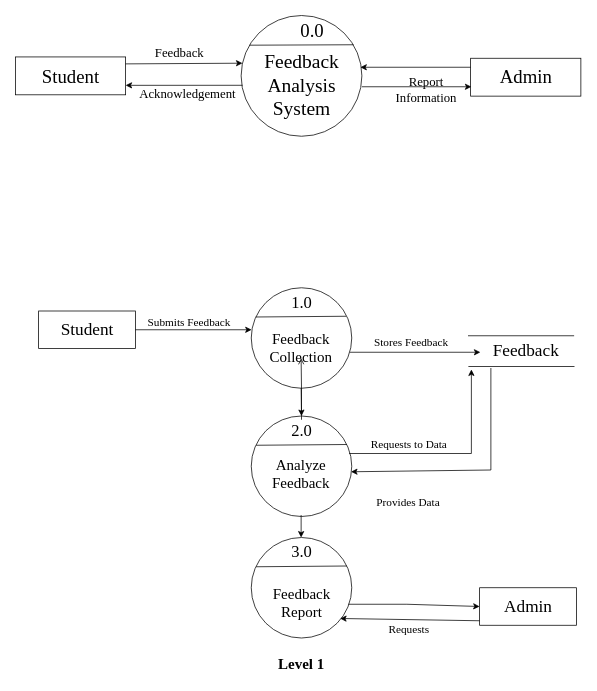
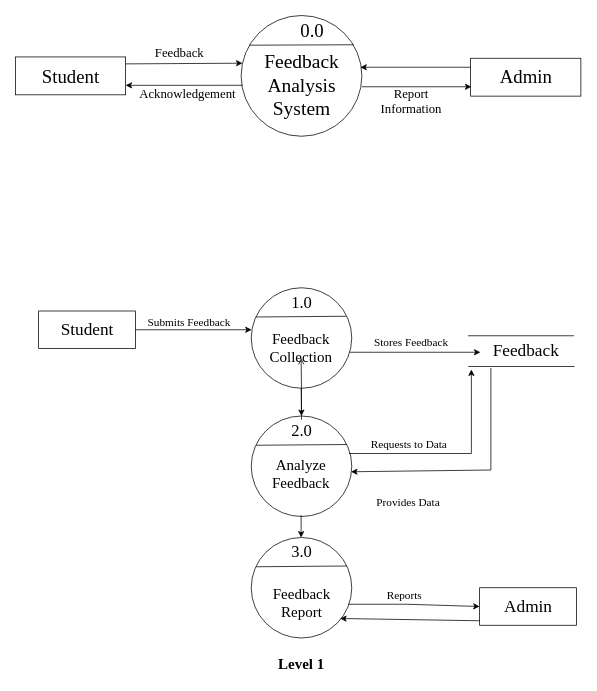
node "Report Information": moved (426, 90) -> (411, 102)
node "Reports": added
node "Requests": removed
